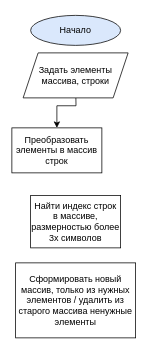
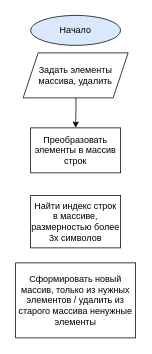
node "Задать элементы массива, строки": label "Задать элементы массива, строки" -> "Задать элементы массива, удалить"
node "Преобразовать элементы в массив строк": moved (57, 150) -> (75, 150)
